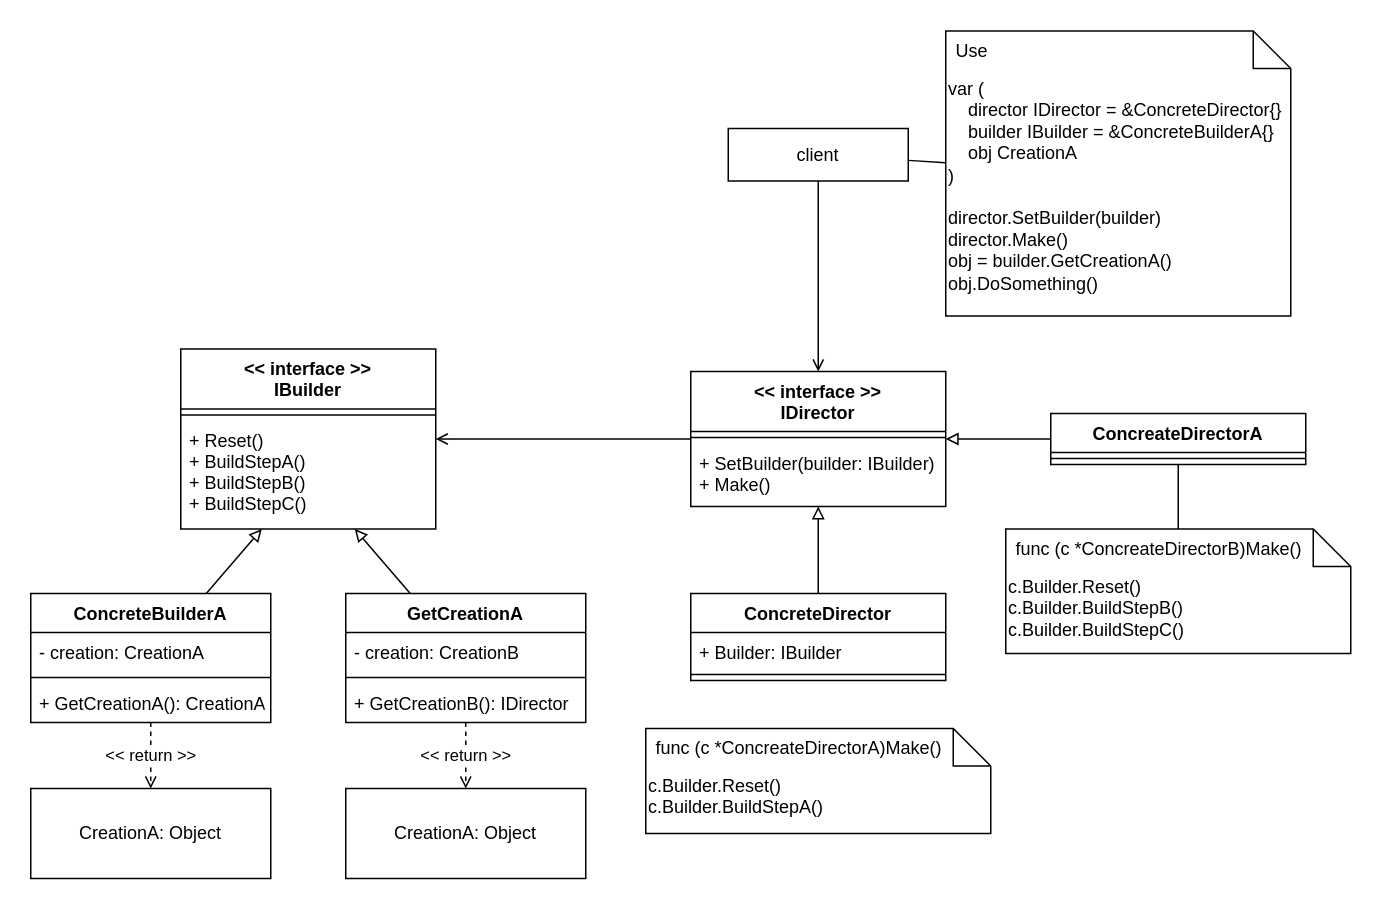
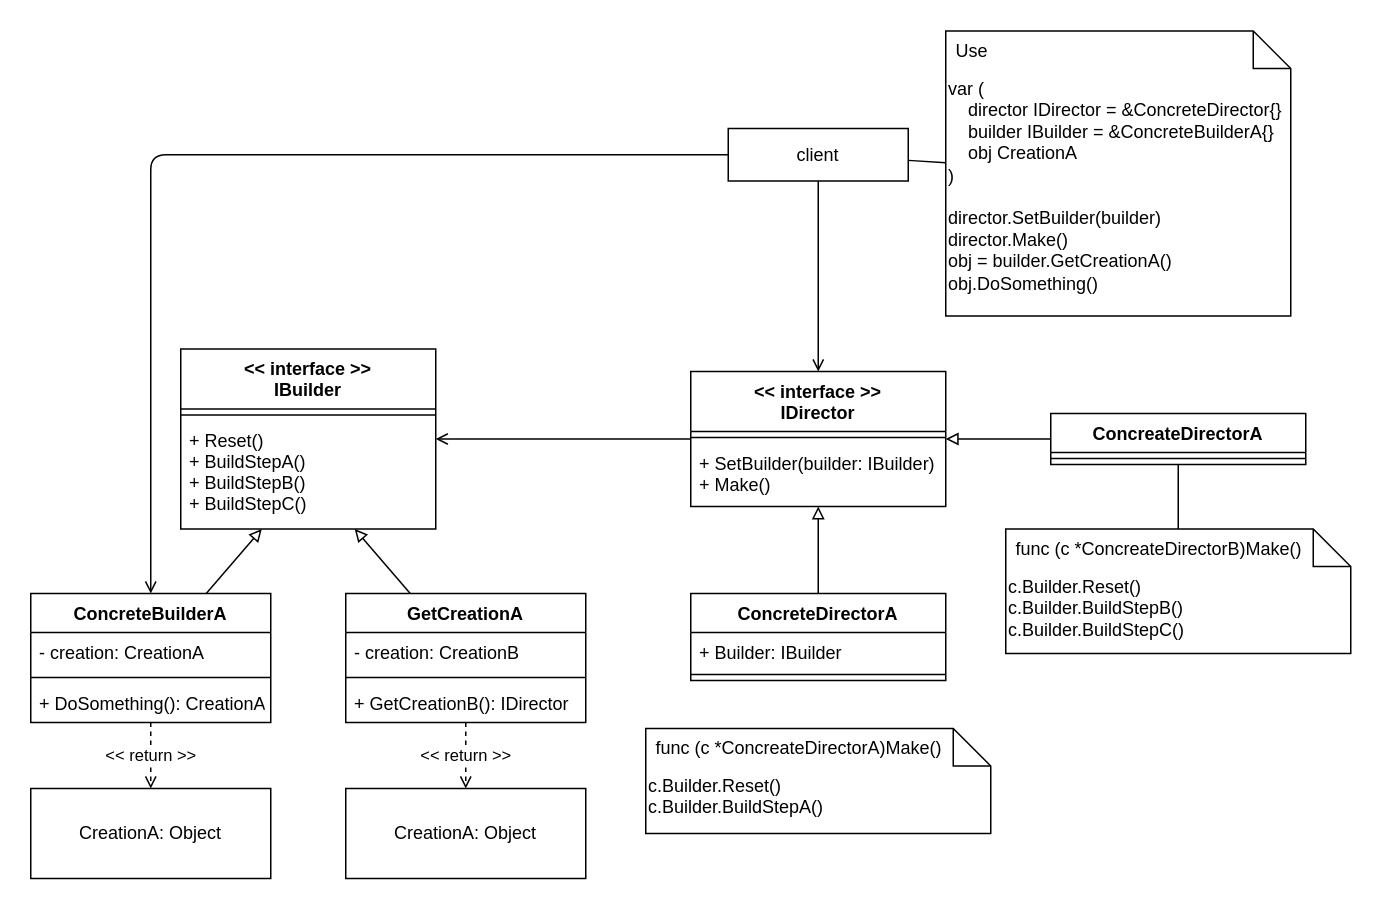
edge "client" -> "ConcreteBuilderA": added
node "ConcreteDirector": label "ConcreteDirector" -> "ConcreteDirectorA"
node "+ GetCreationA(): CreationA": label "+ GetCreationA(): CreationA" -> "+ DoSomething(): CreationA"
